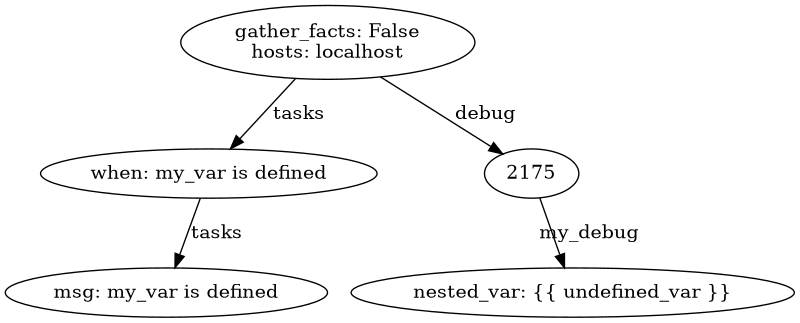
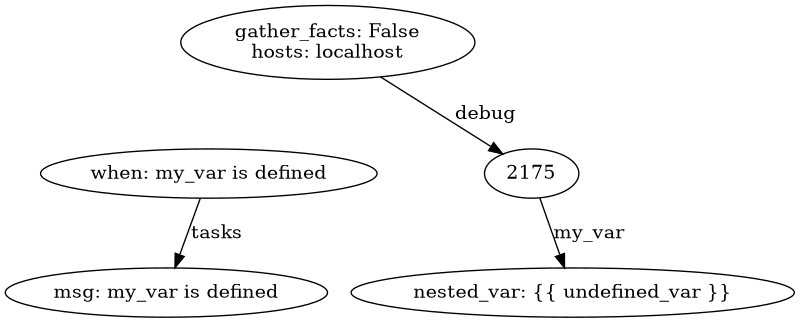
edge "gather_facts: False hosts: localhost" -> "when: my_var is defined": removed, label "tasks"
edge "2175" -> "nested_var: {{ undefined_var }}": label "my_debug" -> "my_var"
